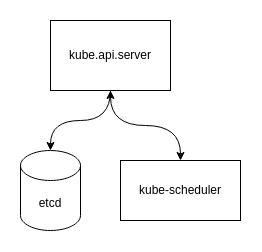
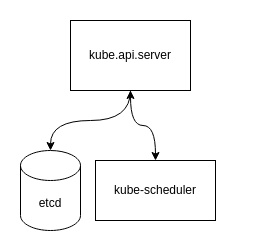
node "kube.api.server": moved (111, 56) -> (131, 56)
node "kube-scheduler": moved (181, 191) -> (156, 191)
